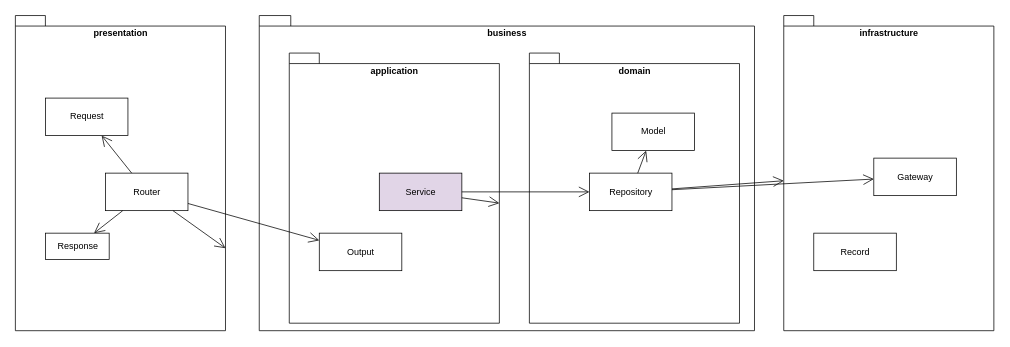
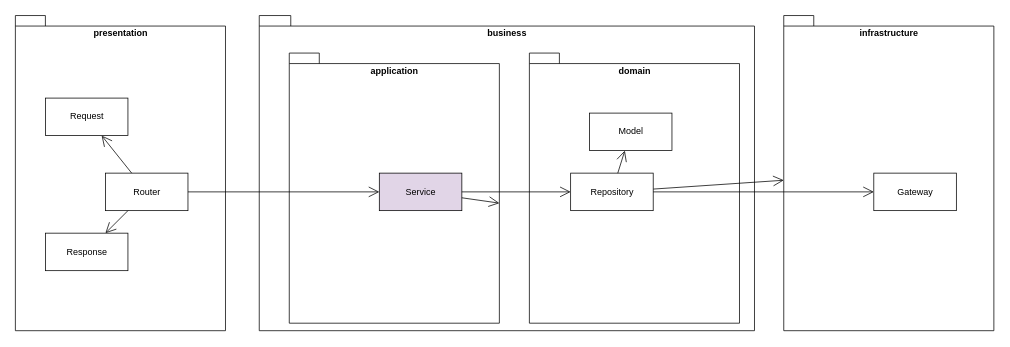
node "Model": moved (653, 132) -> (630, 132)
node "Gateway": moved (915, 177) -> (915, 192)
node "Repository": moved (630, 192) -> (612, 192)
edge "Router" -> "Output": removed
edge "Router" -> "presentation": now "Router" -> "Service"
node "Response": size 64x26 -> 83x38
node "Output": removed
node "Record": removed
